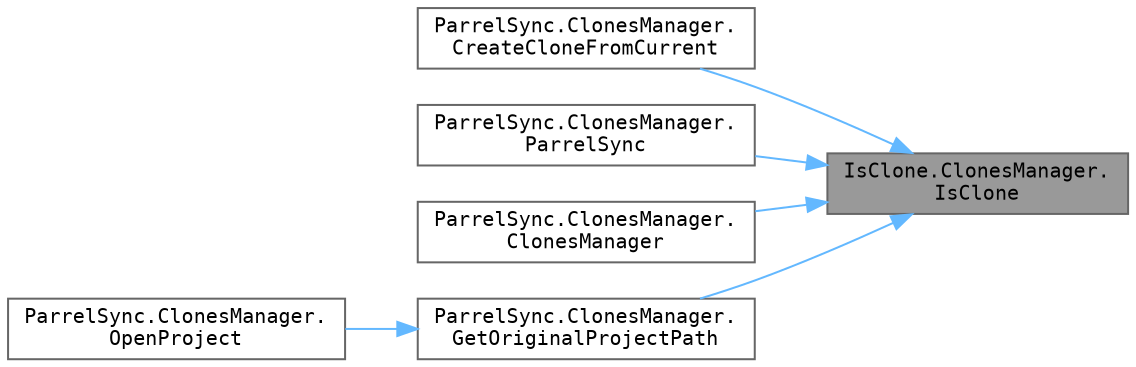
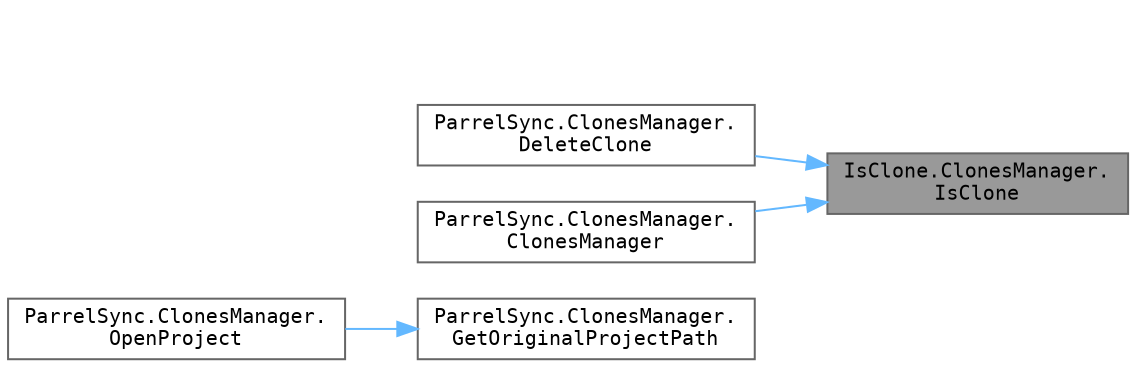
node "ParrelSync.ClonesManager. CreateCloneFromCurrent": removed
node "ParrelSync.ClonesManager. ParrelSync": label "ParrelSync.ClonesManager. ParrelSync" -> "ParrelSync.ClonesManager. DeleteClone"
edge "ParrelSync.ClonesManager. GetOriginalProjectPath" -> "IsClone.ClonesManager. IsClone": removed
